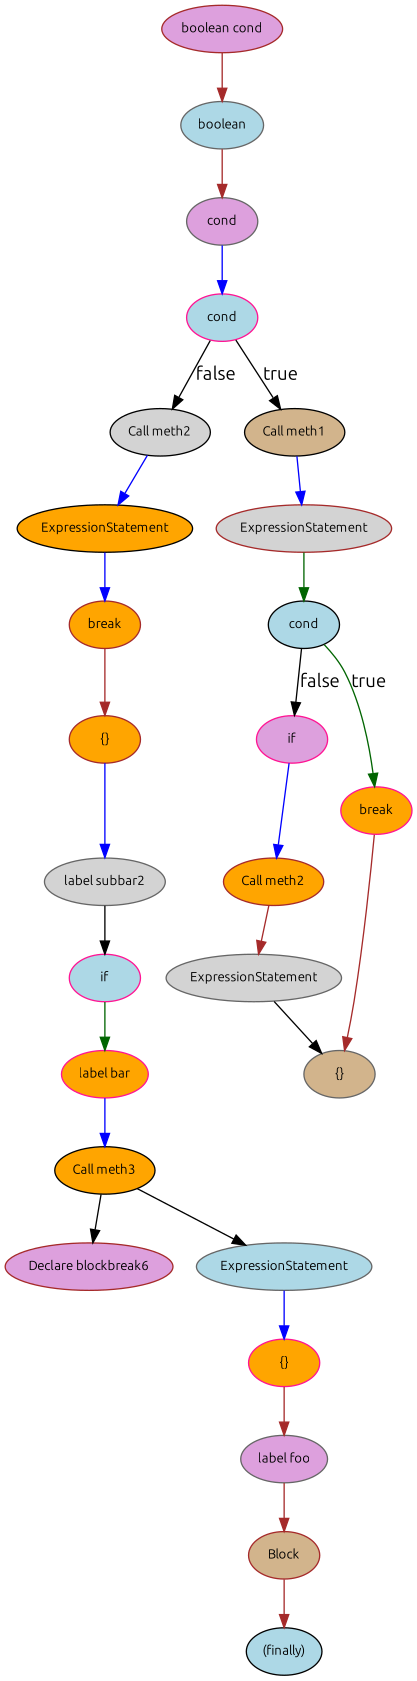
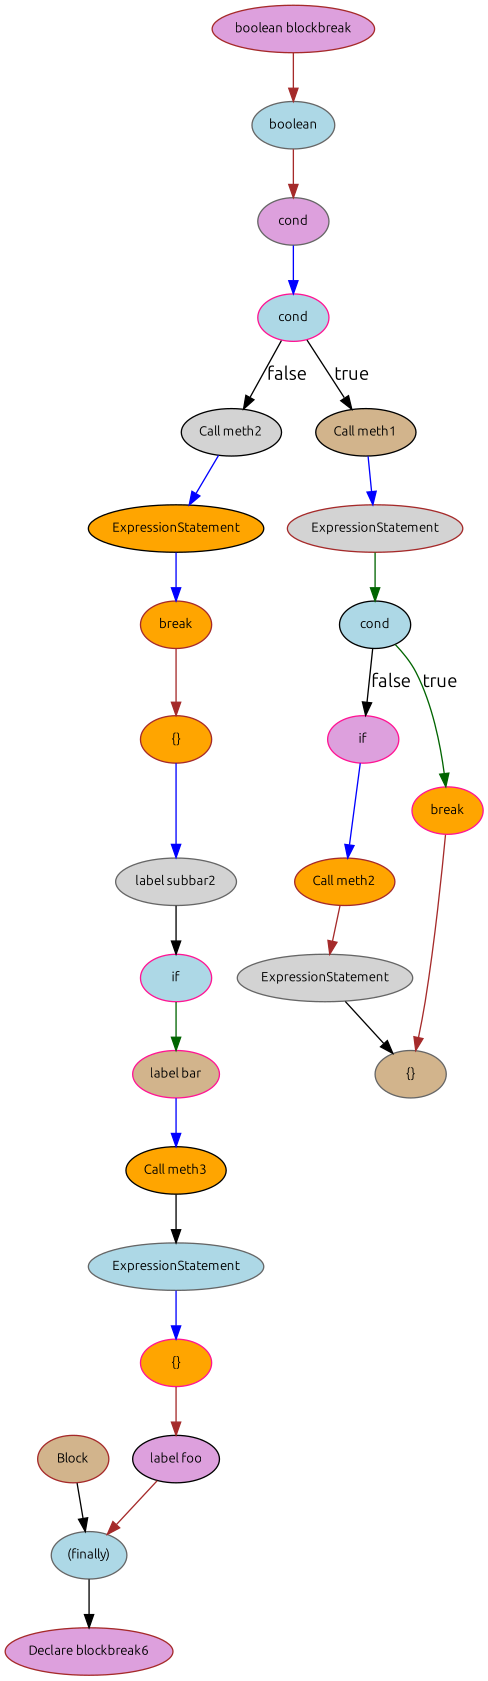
node "boolean cond": label "boolean cond" -> "boolean blockbreak"
node "label bar": fillcolor orange -> tan
edge "Call meth3" -> "Declare blockbreak6": now "(finally)" -> "Declare blockbreak6"
node "label foo": color gray40 -> black
edge "label foo" -> "Block": now "label foo" -> "(finally)"
edge "Block" -> "(finally)": color brown -> black
node "(finally)": color black -> gray40
